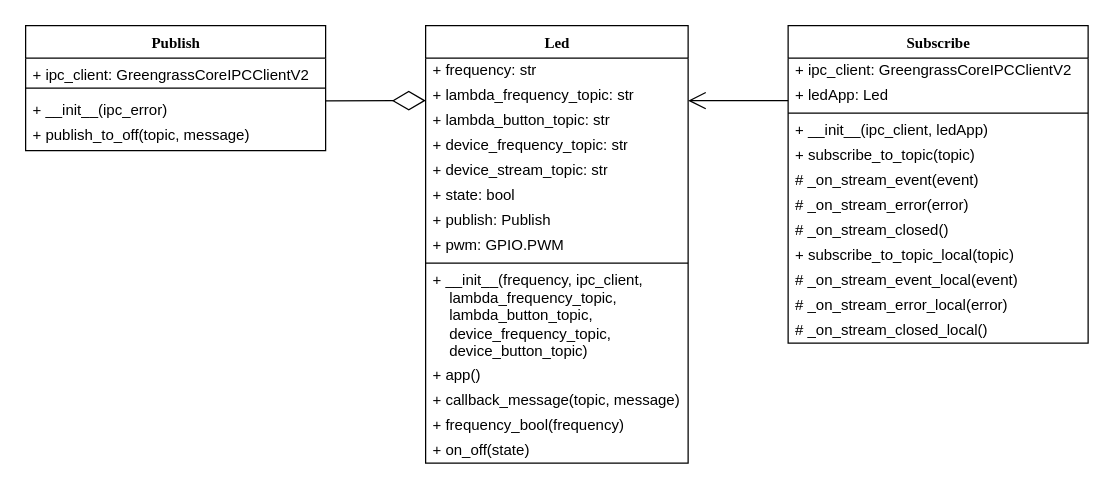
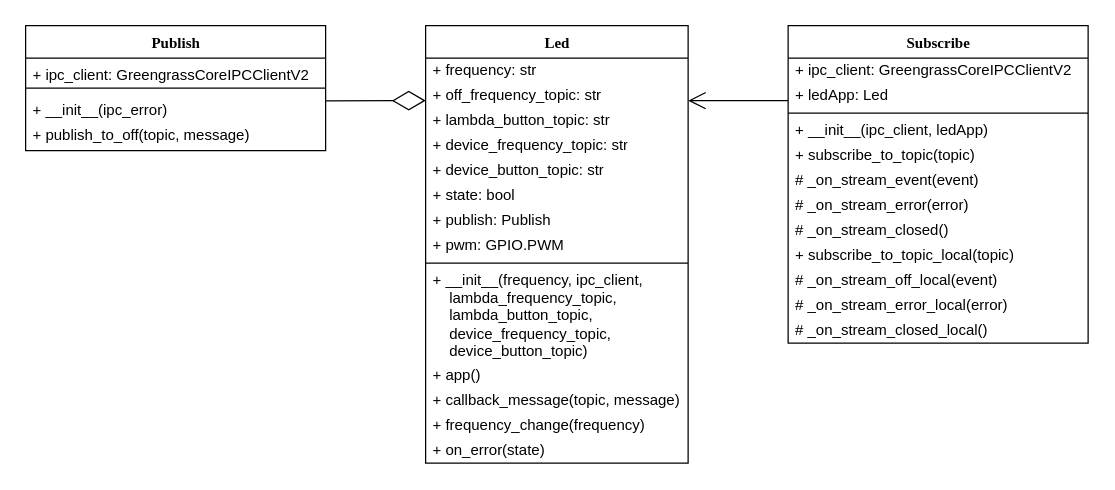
node "+ lambda_frequency_topic: str": label "+ lambda_frequency_topic: str" -> "+ off_frequency_topic: str"
node "+ device_stream_topic: str": label "+ device_stream_topic: str" -> "+ device_button_topic: str"
node "# _on_stream_event_local(event)": label "# _on_stream_event_local(event)" -> "# _on_stream_off_local(event)"
node "+ frequency_bool(frequency)": label "+ frequency_bool(frequency)" -> "+ frequency_change(frequency)"
node "+ on_off(state)": label "+ on_off(state)" -> "+ on_error(state)"
